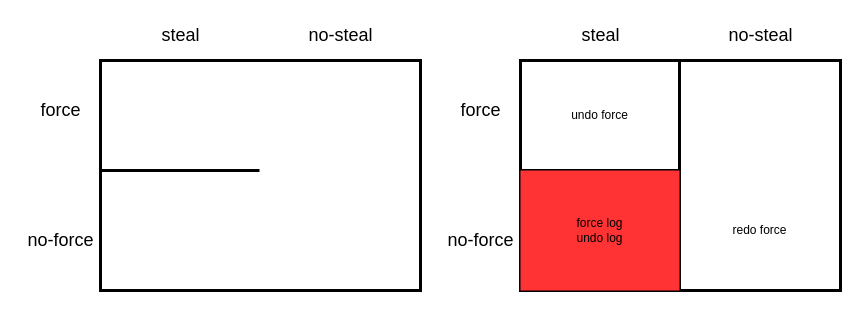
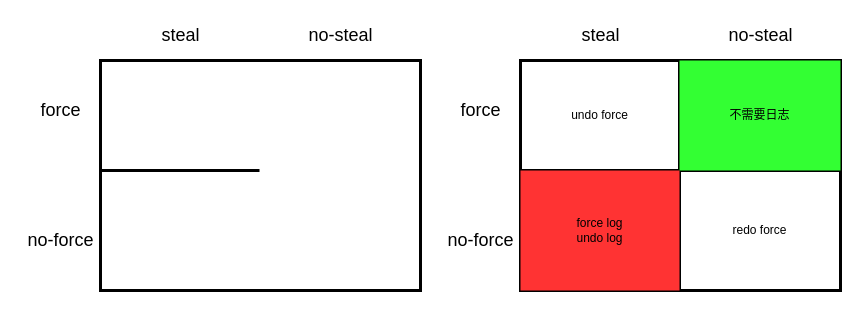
node "不需要日志": added
